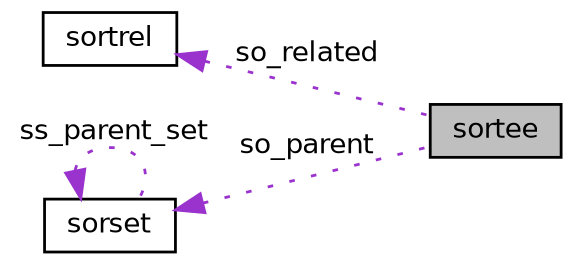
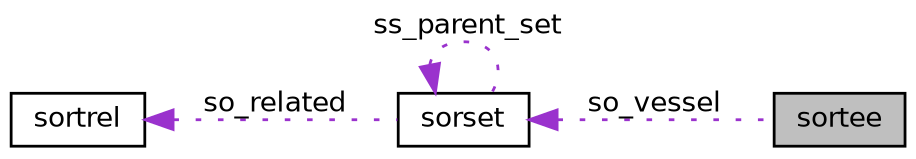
edge "sortee" -> "sortrel": now "sorset" -> "sortrel"
edge "sortee" -> "sorset": label " so_parent" -> " so_vessel"
